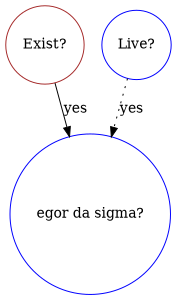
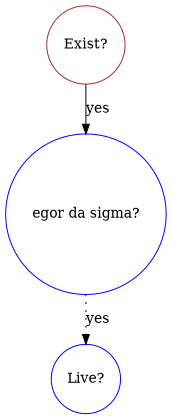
edge "Live?" -> "egor da sigma?": reversed
